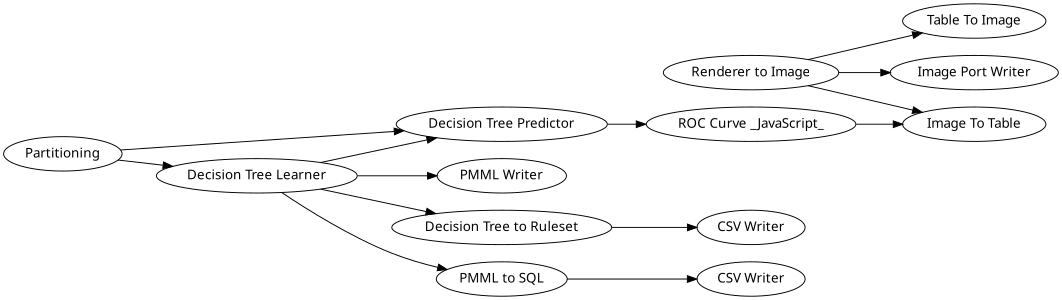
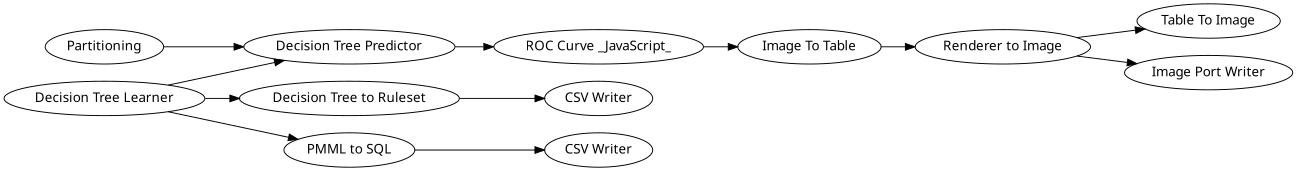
edge "Renderer to Image" -> "Image To Table": reversed
edge "Partitioning" -> "Decision Tree Learner": removed
node "PMML Writer": removed
